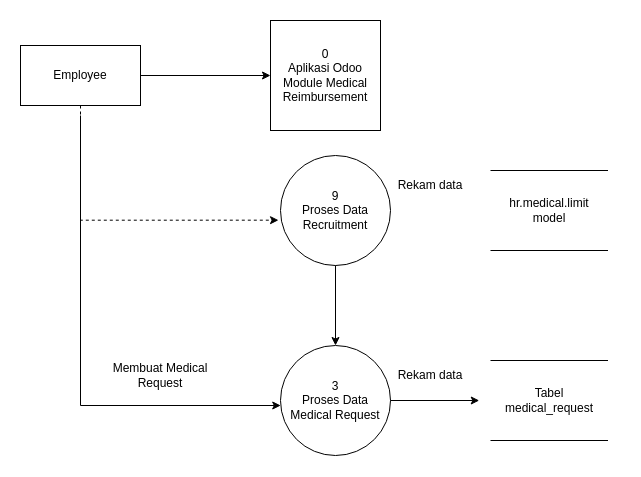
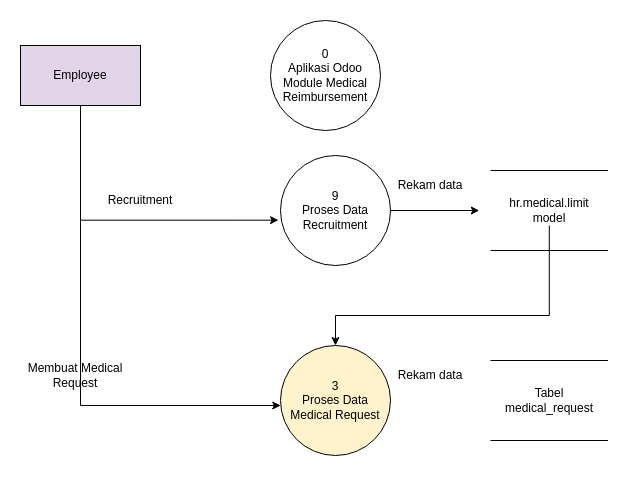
node "Employee": fillcolor #ffffff -> #e1d5e7
edge "Employee" -> "0 Aplikasi Odoo Module Medical Reimbursement": removed
node "0 Aplikasi Odoo Module Medical Reimbursement": shape rectangle -> ellipse
node "Recruitment": added
edge "Employee" -> "9 Proses Data Recruitment": style dashed -> solid
edge "9 Proses Data Recruitment" -> "3 Proses Data Medical Request": now "9 Proses Data Recruitment" -> "hr.medical.limit model"
edge "hr.medical.limit model" -> "3 Proses Data Medical Request": added
node "Membuat Medical Request": moved (161, 376) -> (76, 376)
node "3 Proses Data Medical Request": fillcolor #ffffff -> #fff2cc
edge "3 Proses Data Medical Request" -> "Tabel medical_request": removed
